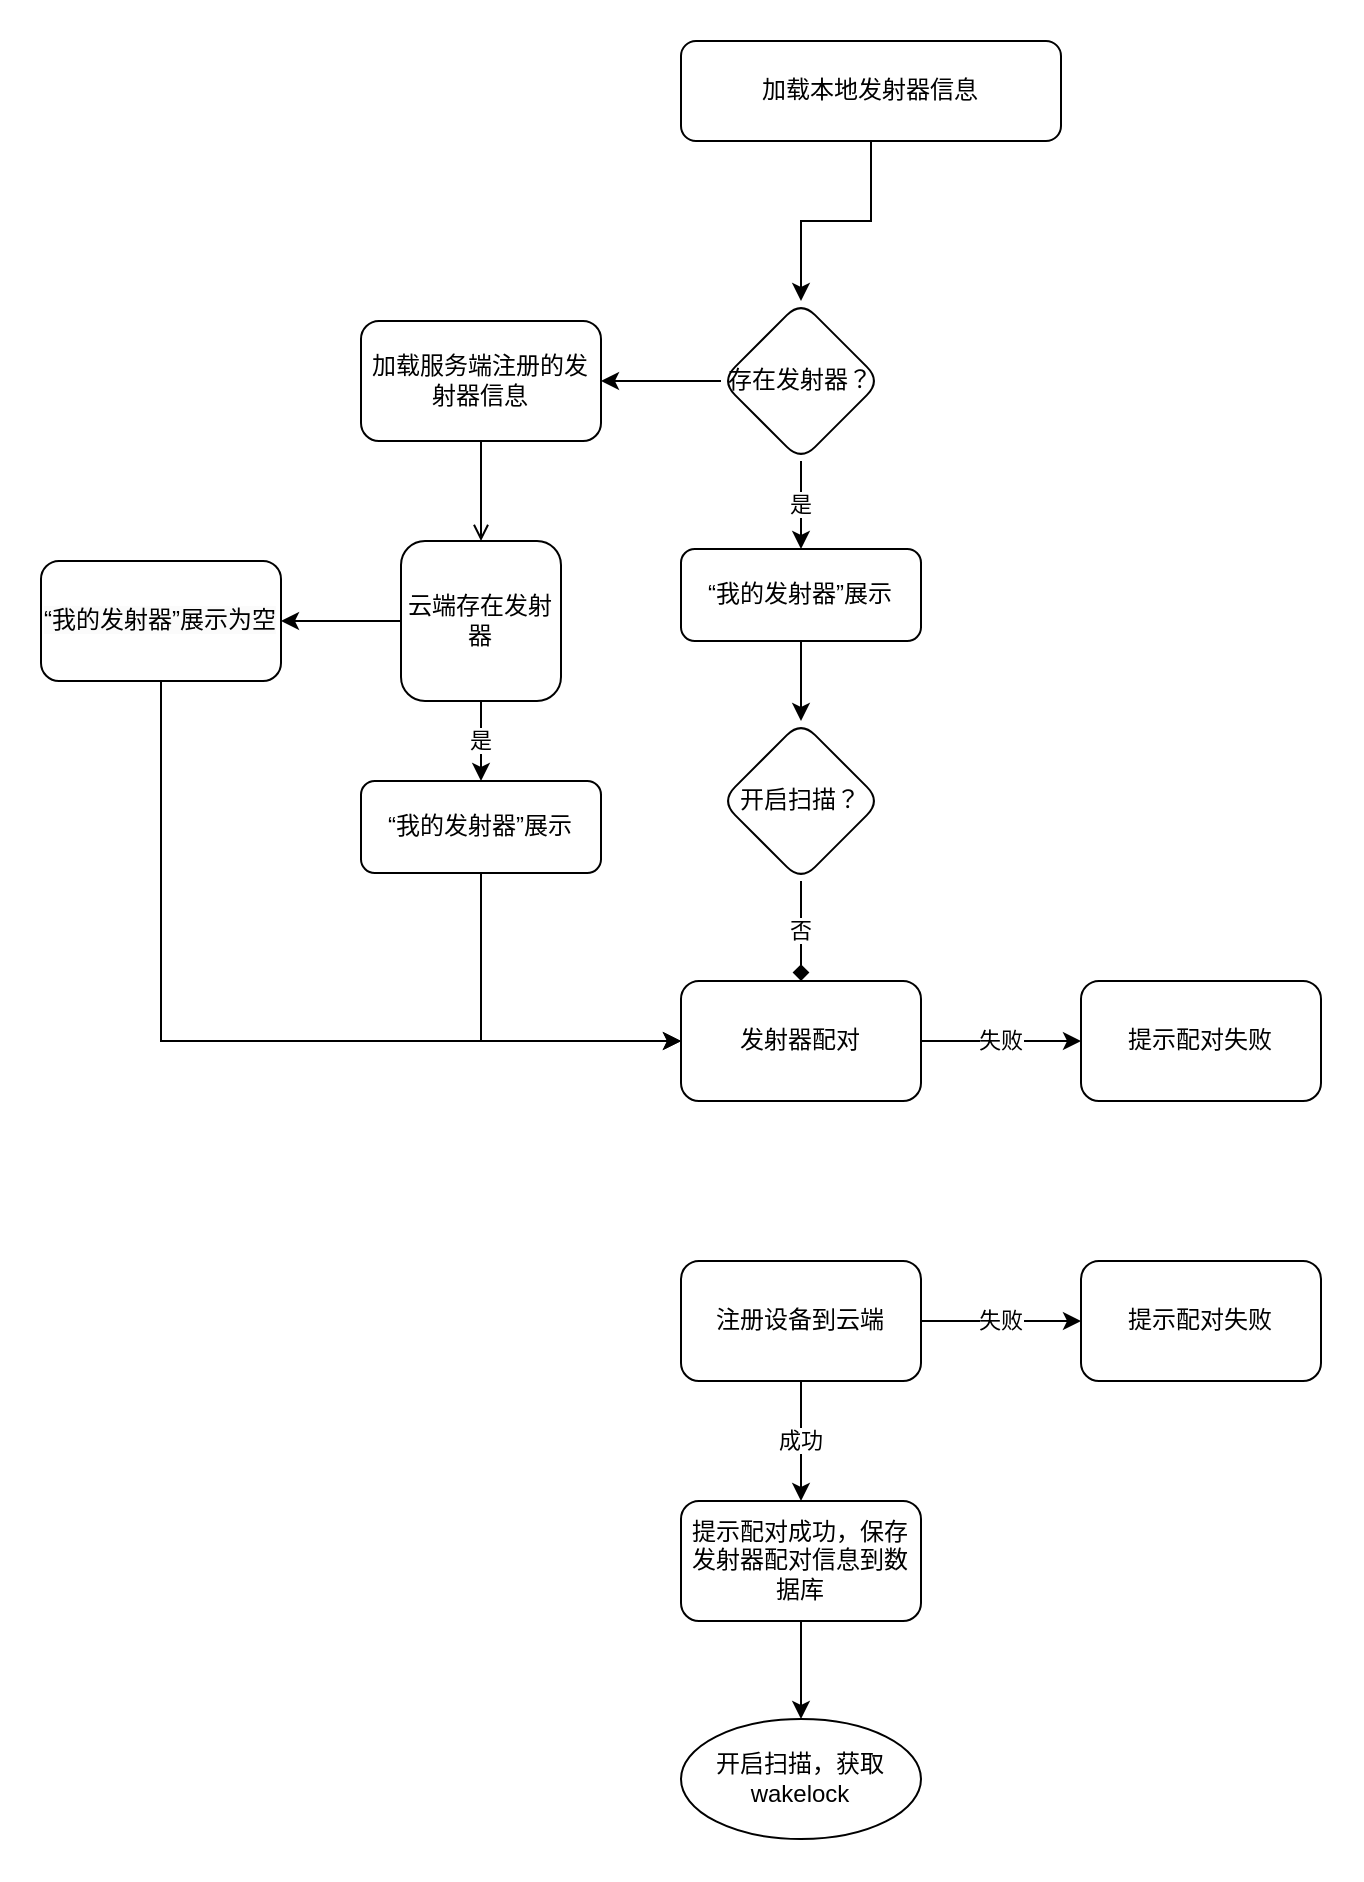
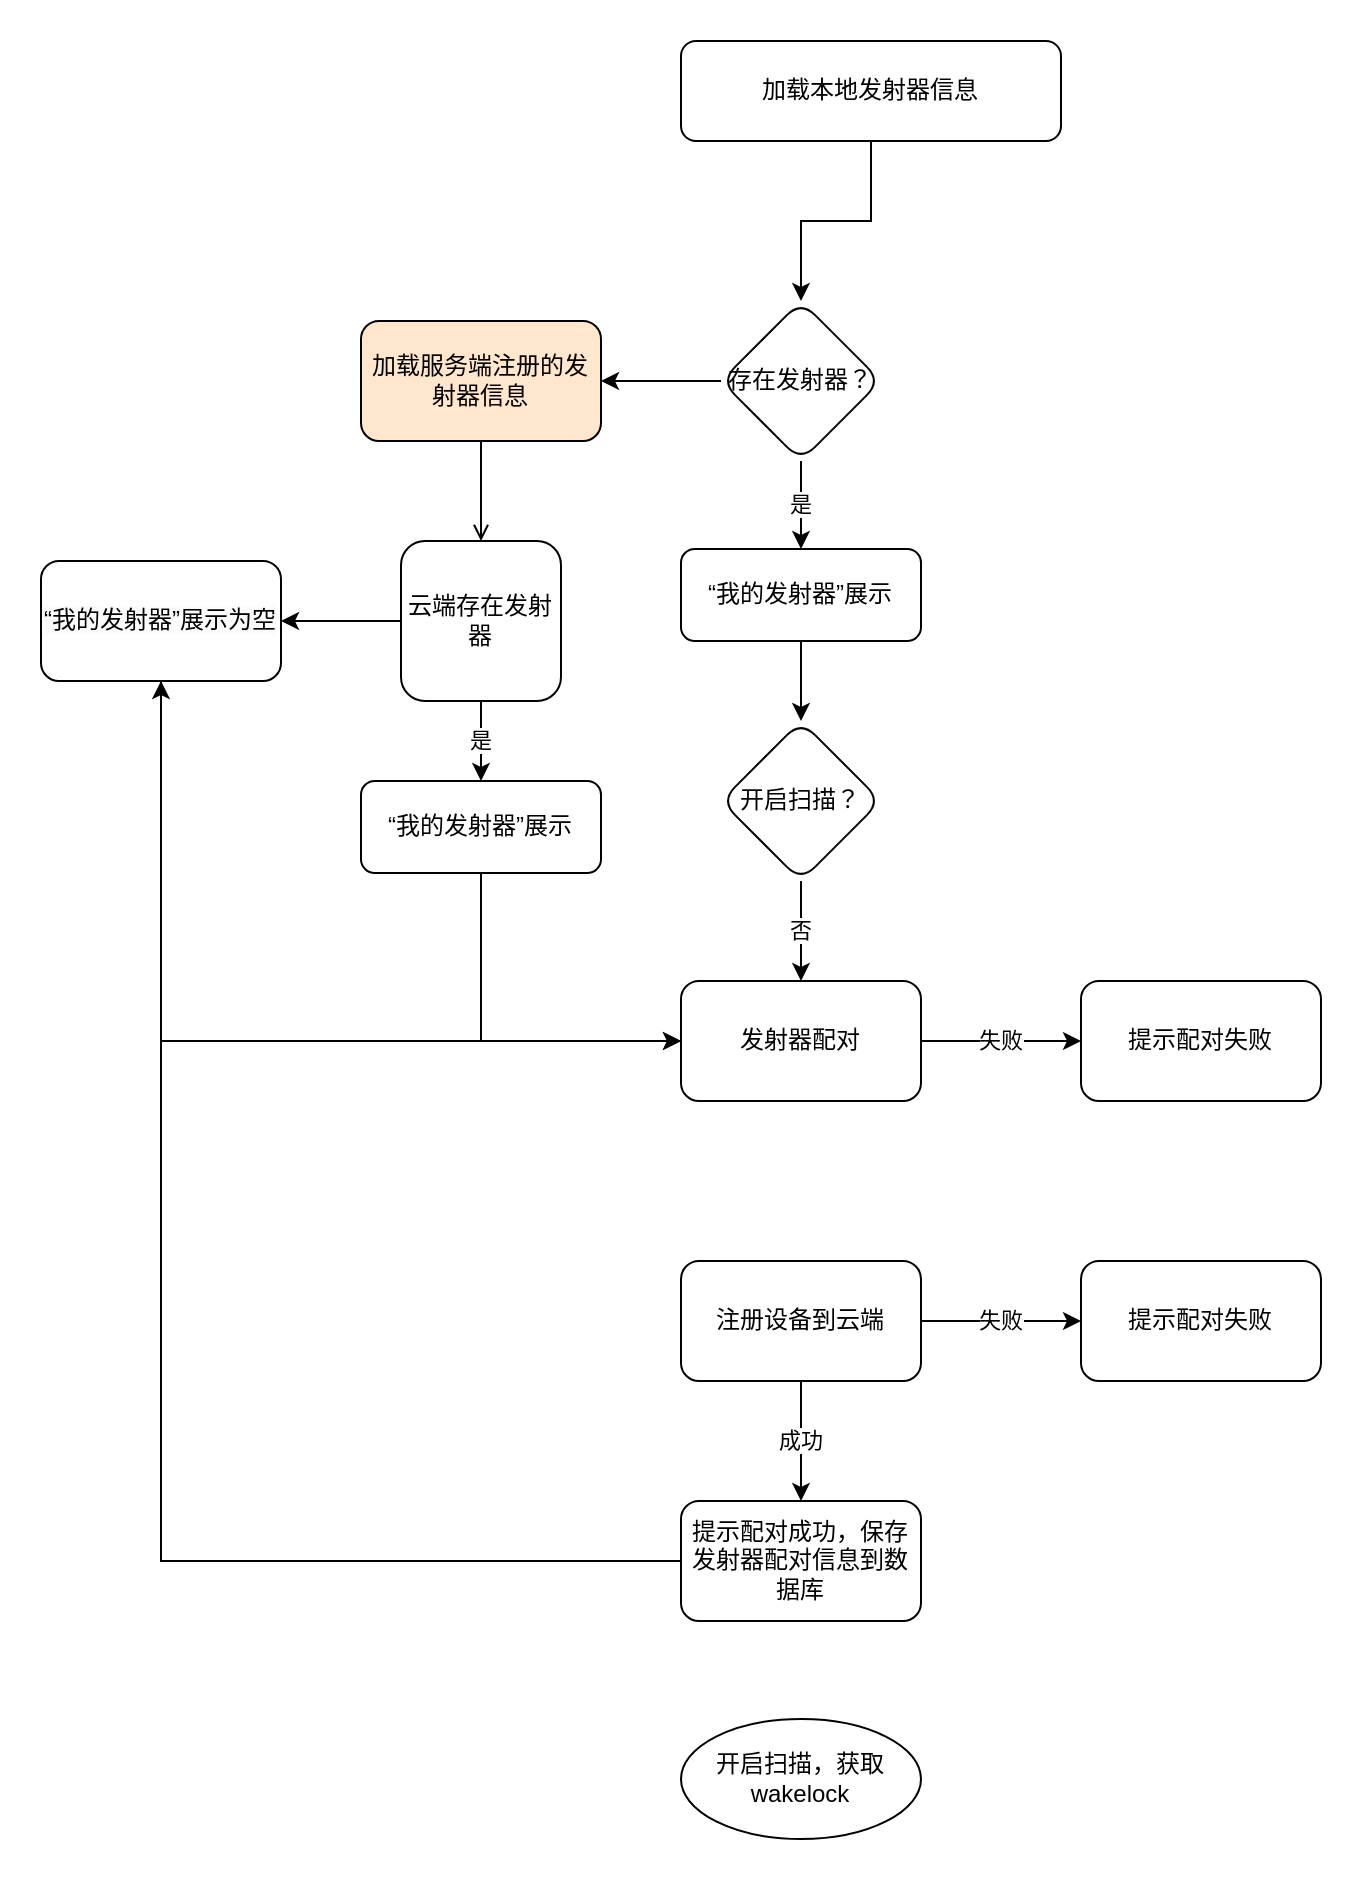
node "加载服务端注册的发射器信息": fillcolor #ffffff -> #ffe6cc
edge "开启扫描？" -> "发射器配对": arrowhead diamond -> classic
edge "提示配对成功，保存发射器配对信息到数据库" -> "开启扫描，获取wakelock": now "提示配对成功，保存发射器配对信息到数据库" -> "“我的发射器”展示为空"
